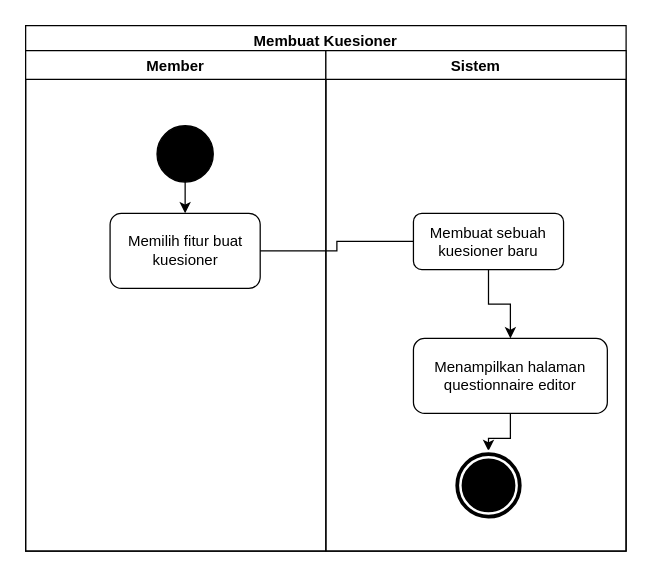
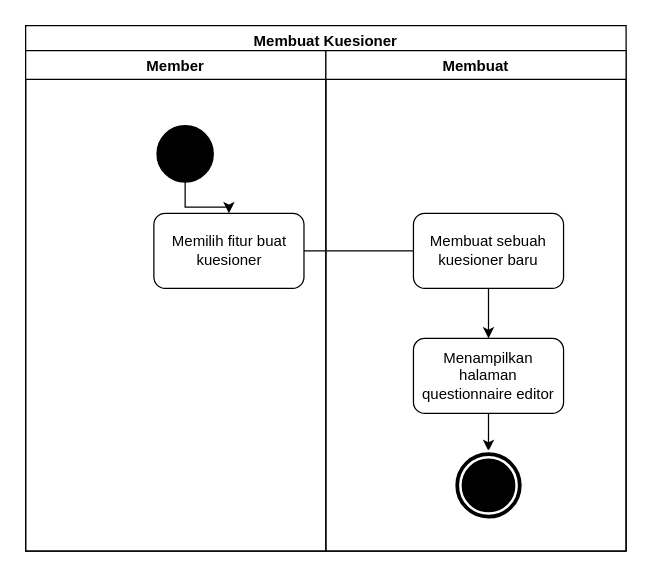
node "Sistem": label "Sistem" -> "Membuat"
node "Membuat sebuah kuesioner baru": size 150x56 -> 150x75
node "Memilih fitur buat kuesioner": moved (185, 251) -> (229, 251)
node "Menampilkan halaman questionnaire editor": size 194x75 -> 150x75
